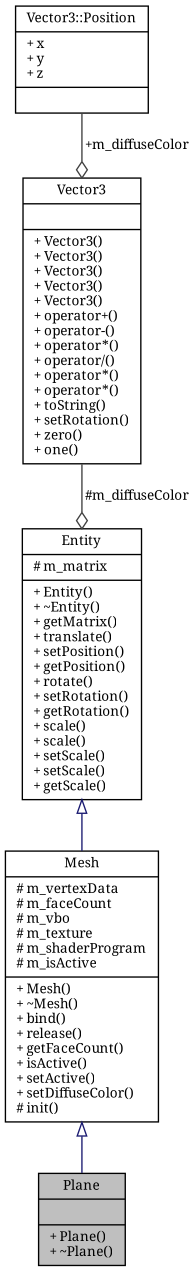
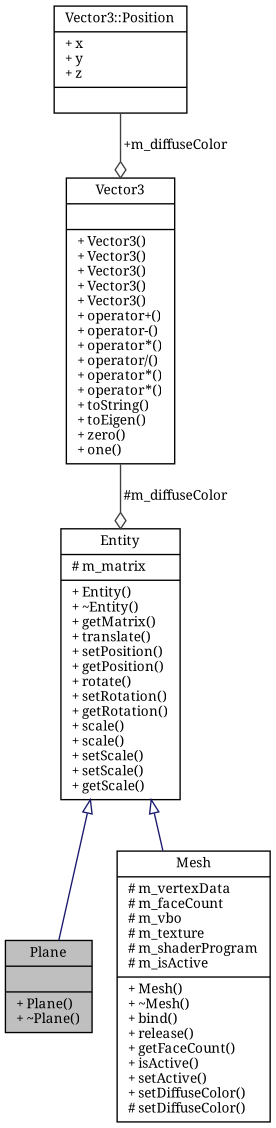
node "Vector3": text "+ setRotation()" -> "+ toEigen()"
node "Mesh": text "# init()" -> "# setDiffuseColor()"
edge "Plane" -> "Mesh": now "Plane" -> "Entity"
